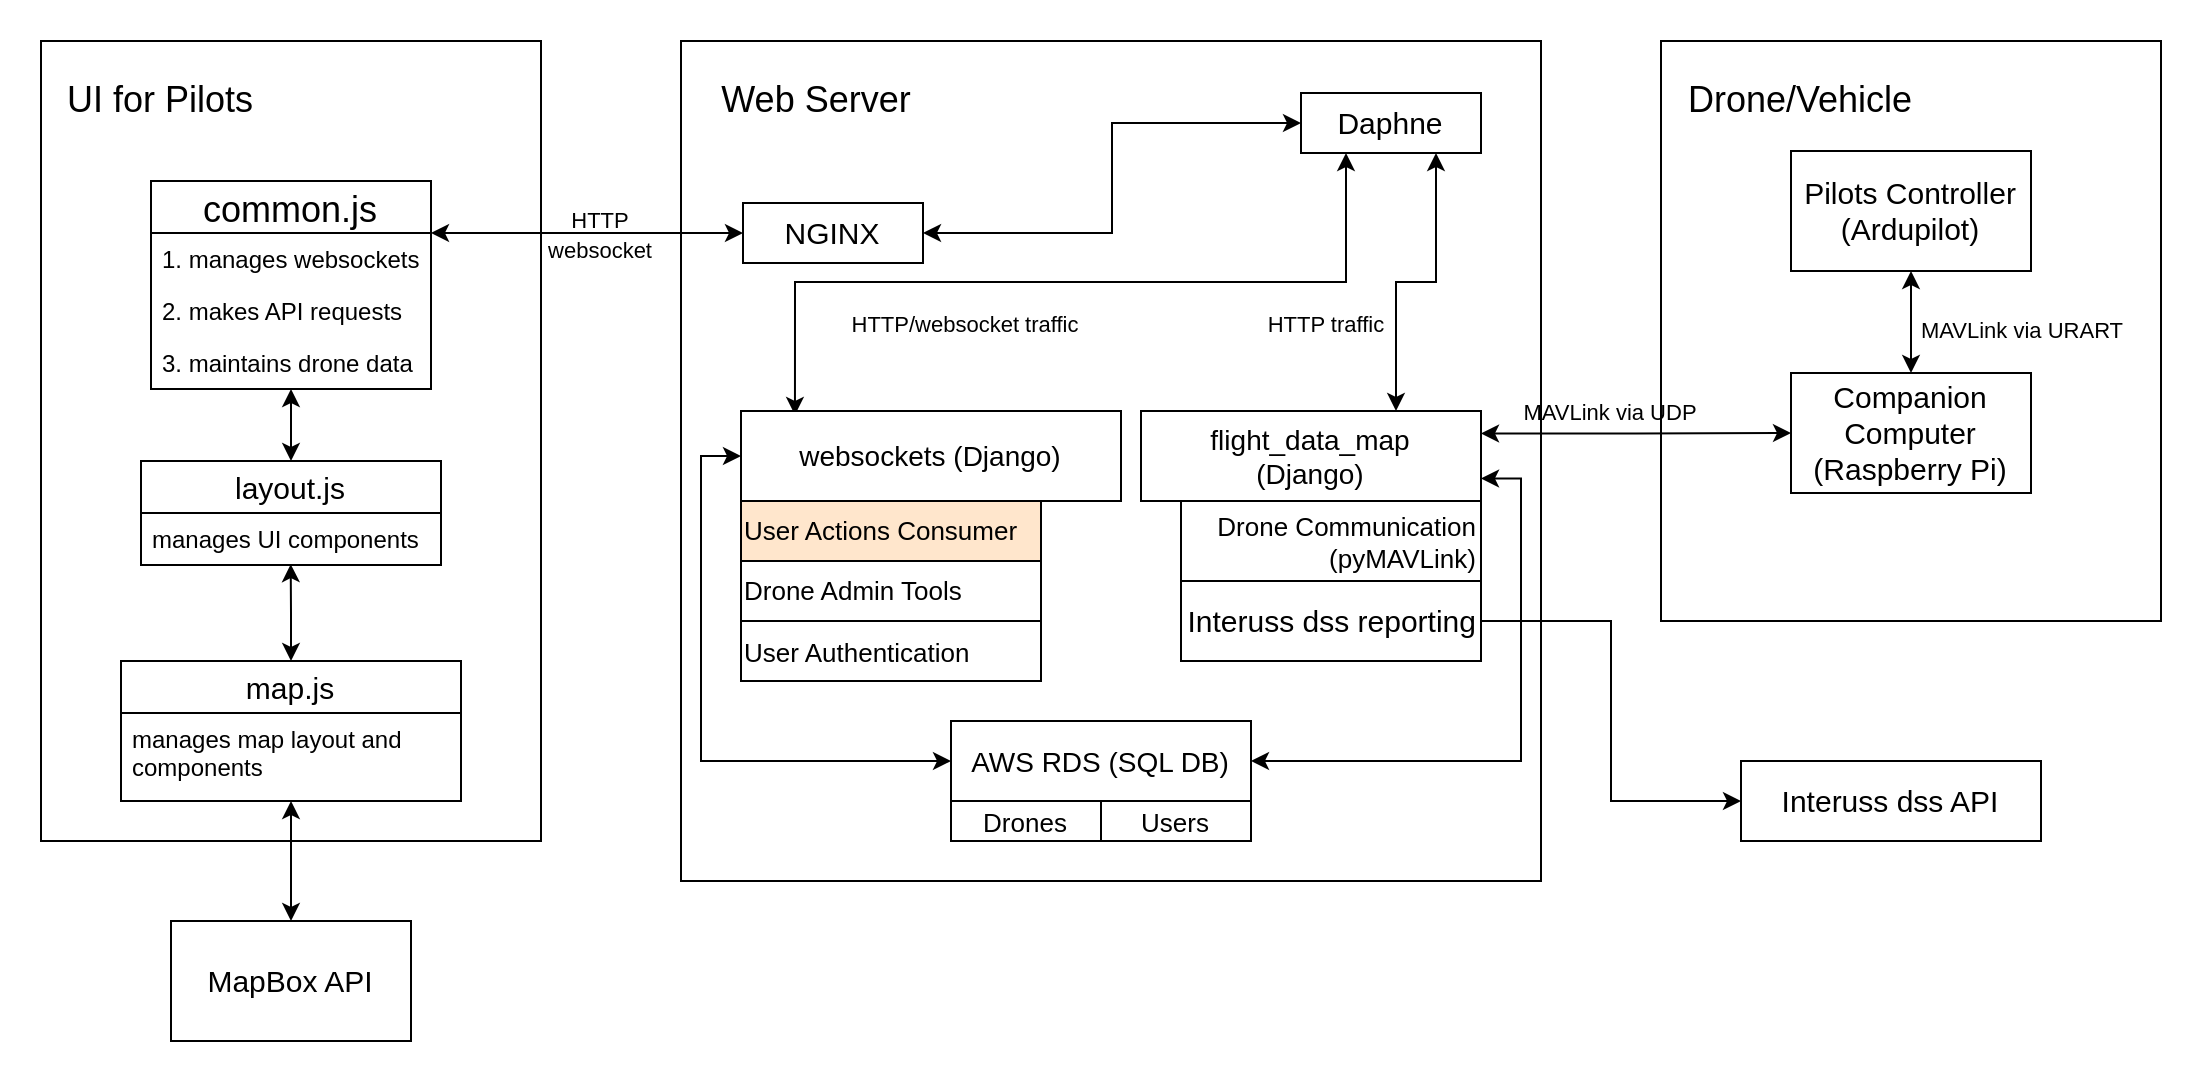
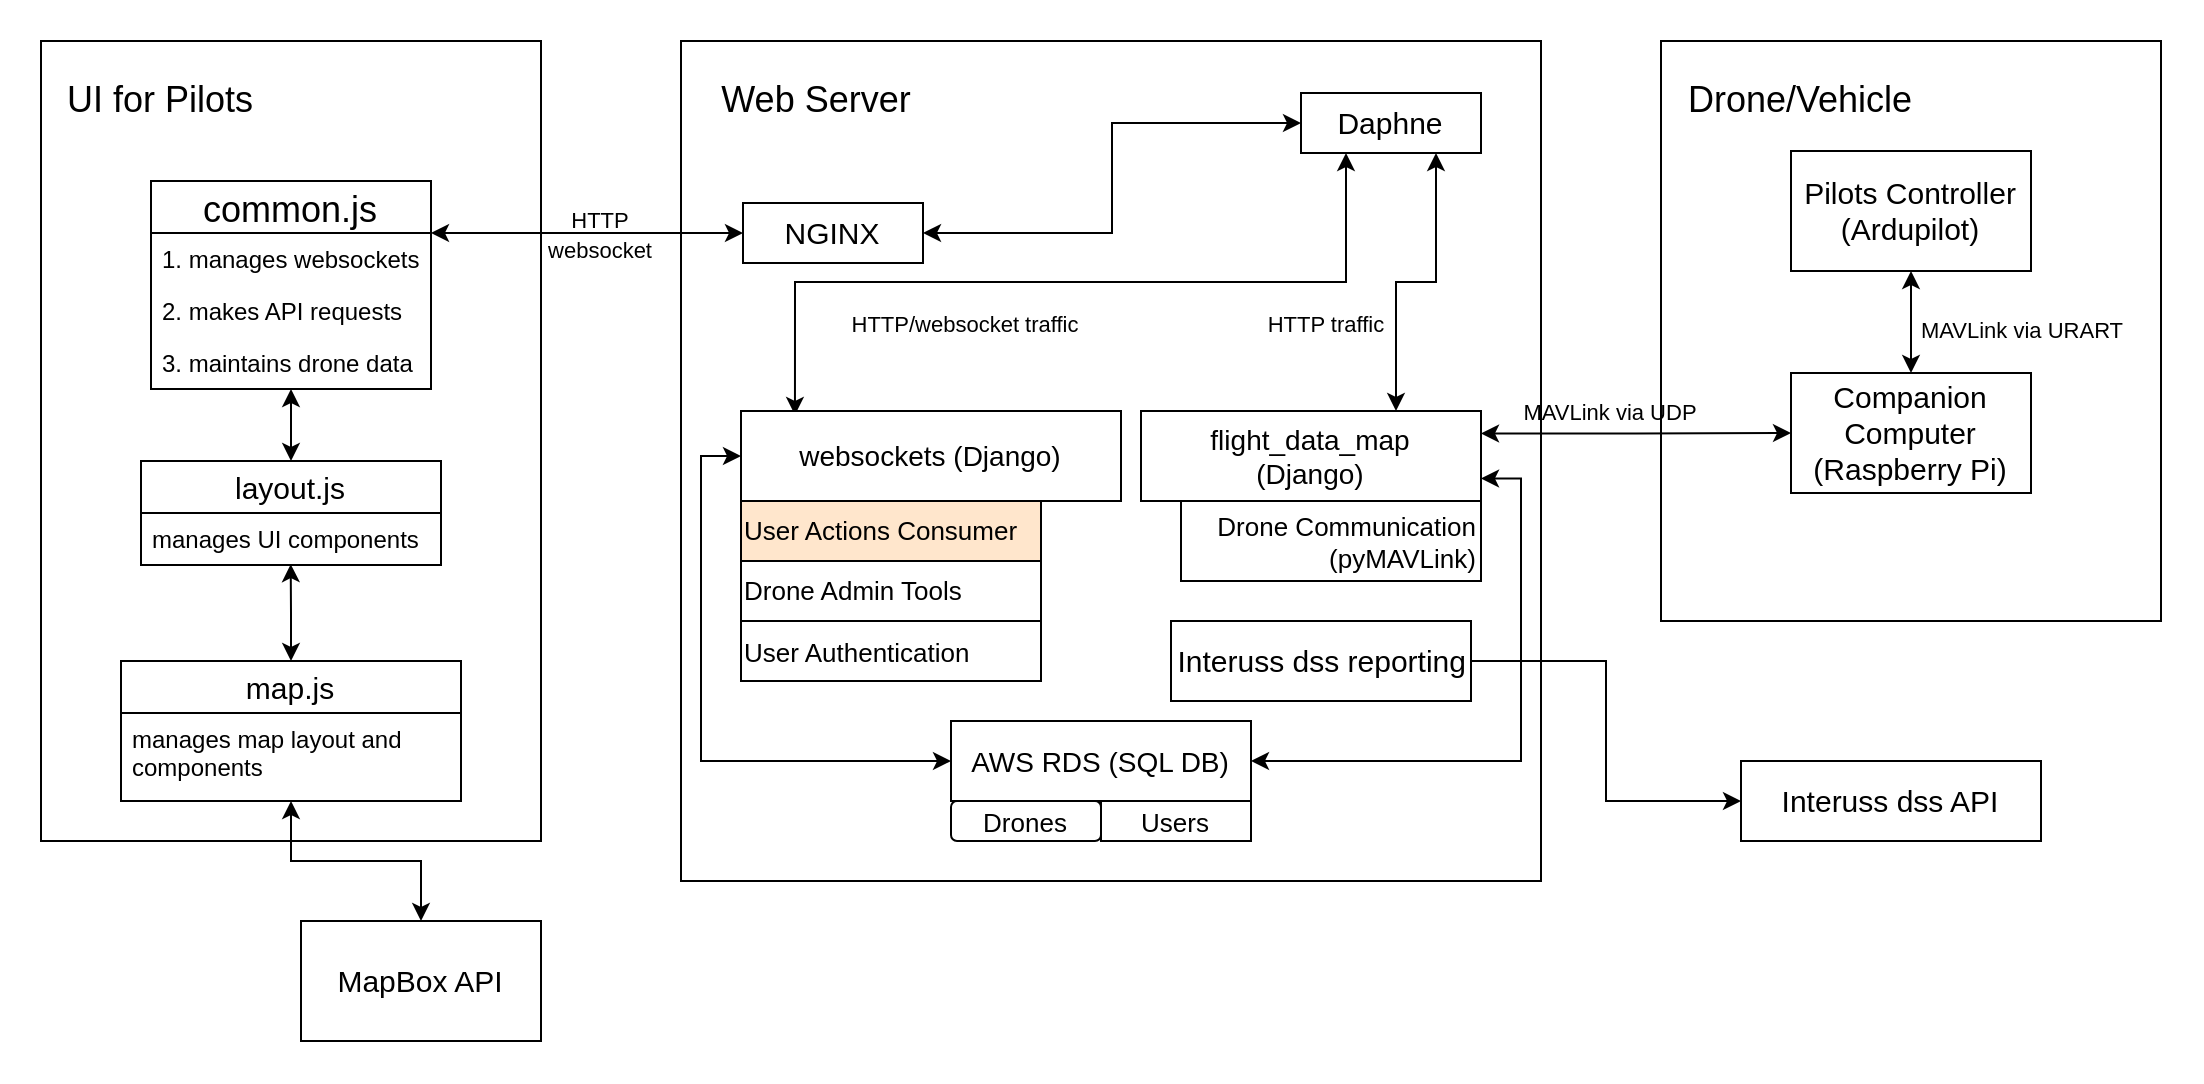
node "Interuss dss reporting": moved (1331, 621) -> (1321, 661)
node "Drones": shape rectangle -> rounded rectangle
node "MapBox API": moved (291, 981) -> (421, 981)
